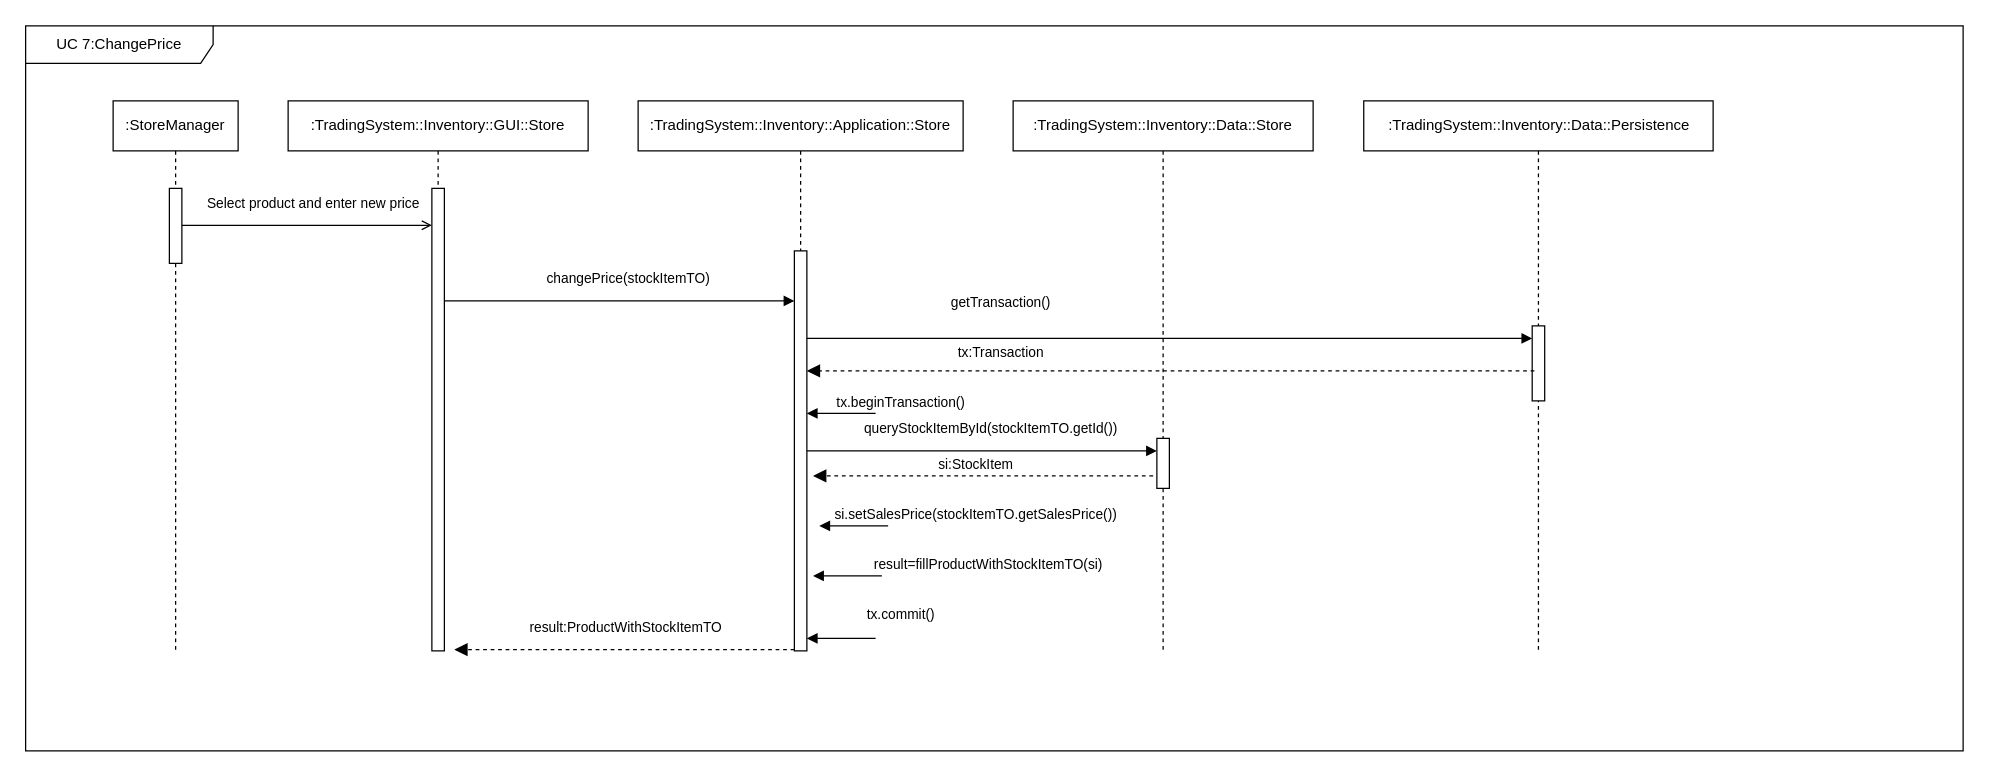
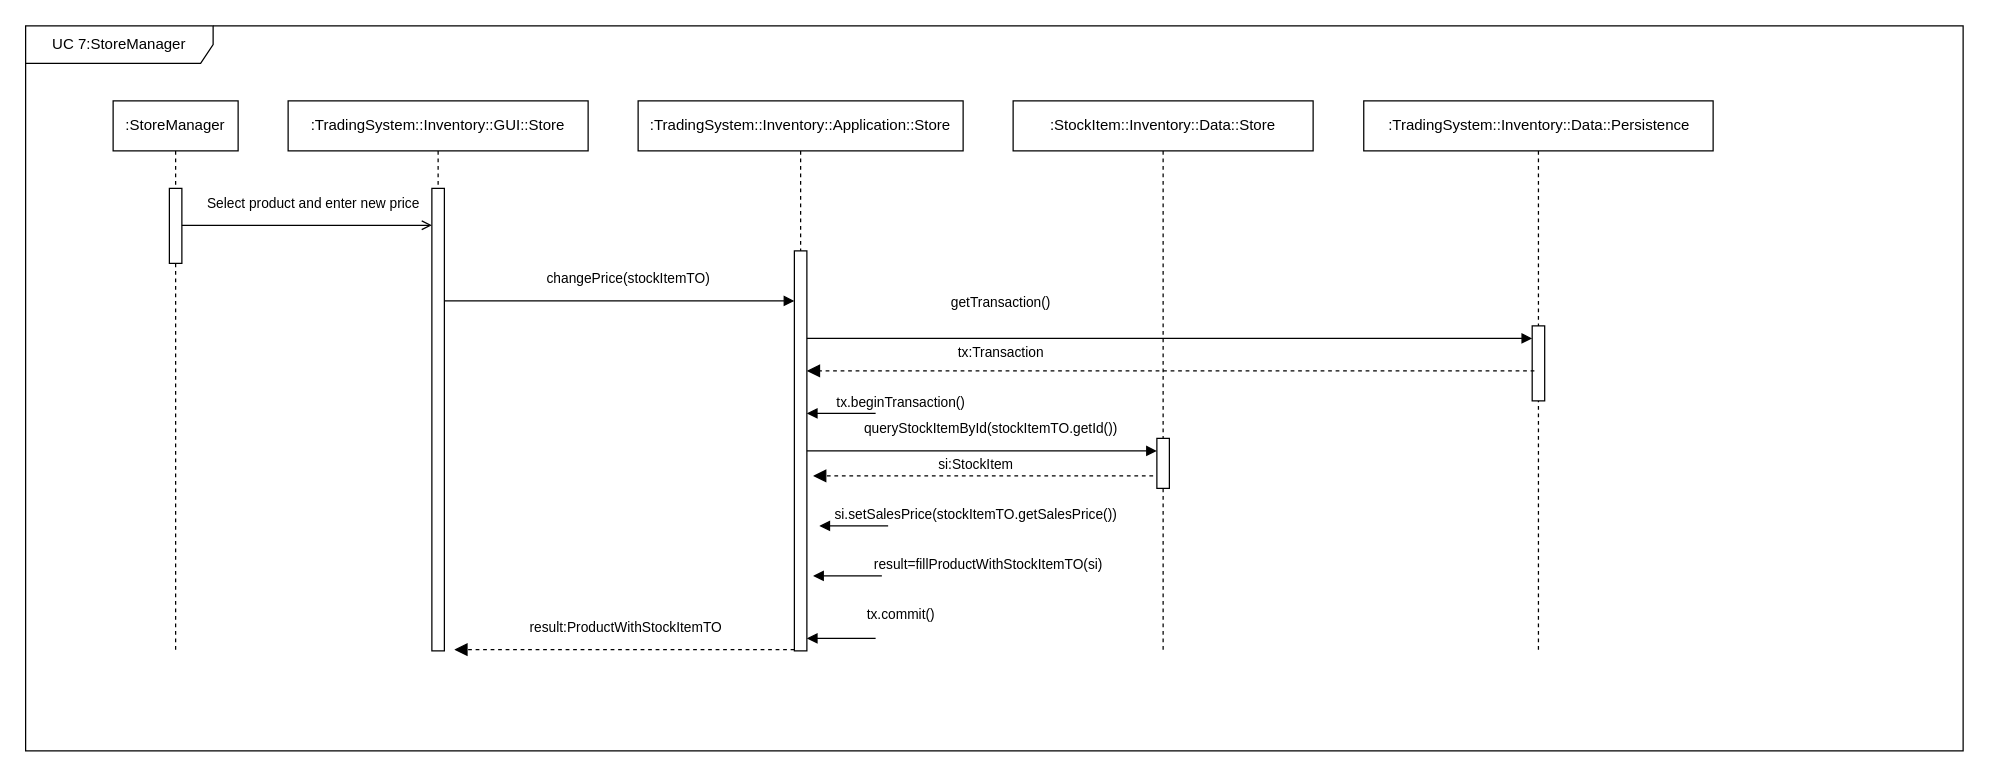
node "UC 7:ChangePrice": label "UC 7:ChangePrice" -> "UC 7:StoreManager"
node ":TradingSystem::Inventory::Data::Store": label ":TradingSystem::Inventory::Data::Store" -> ":StockItem::Inventory::Data::Store"
